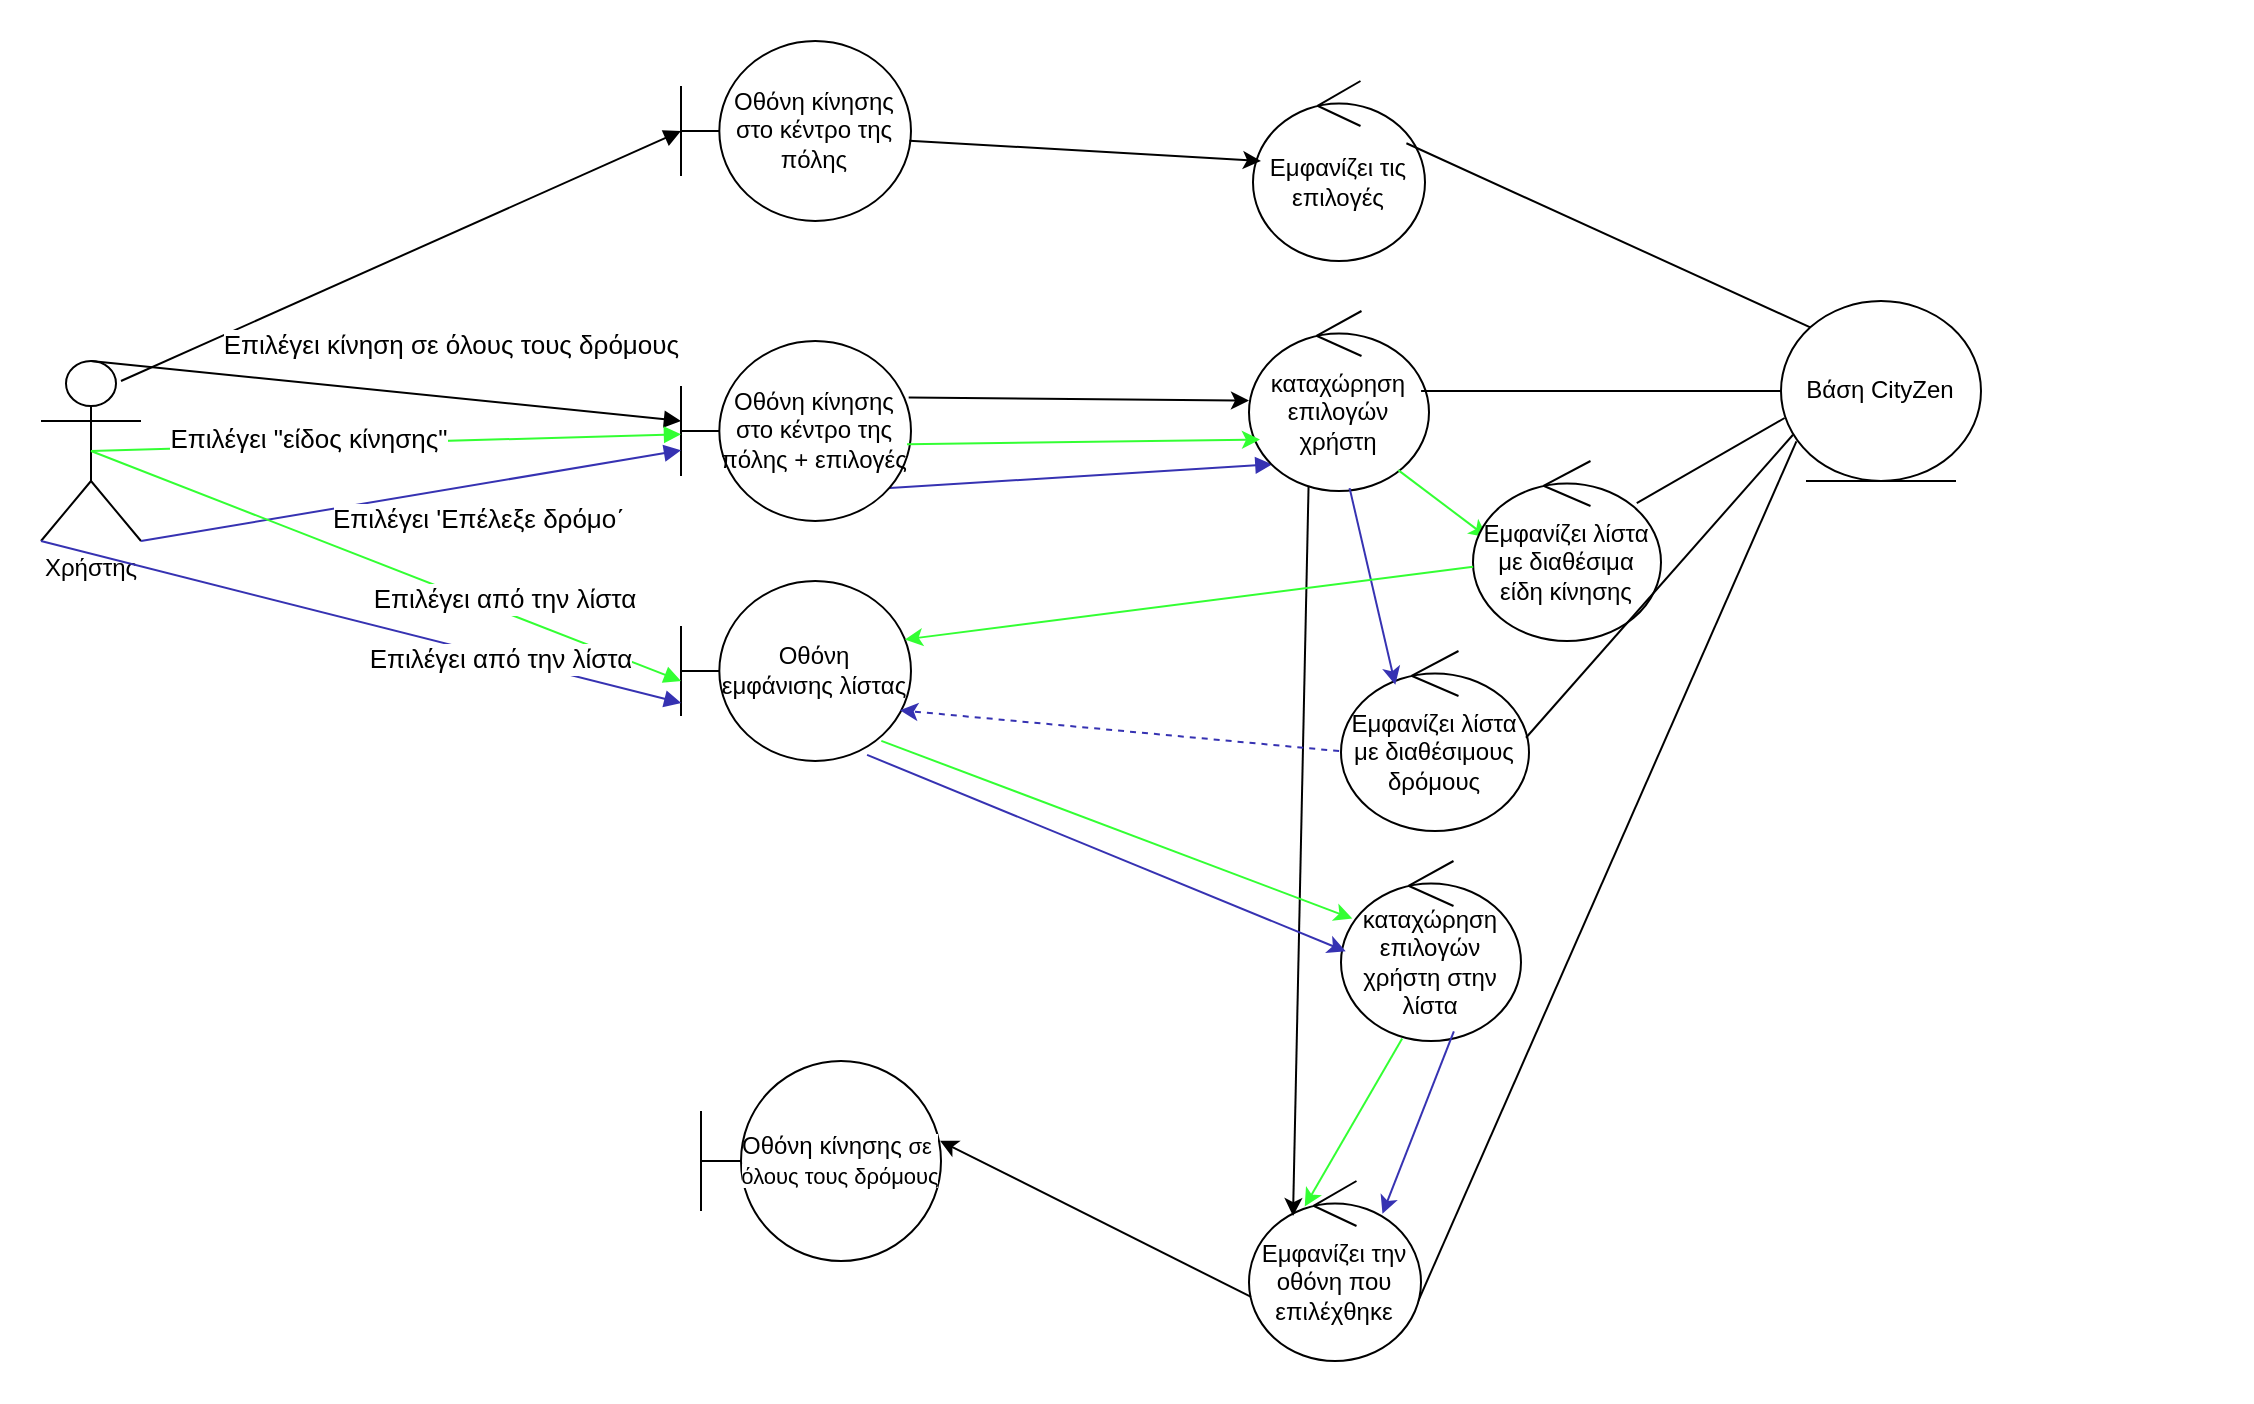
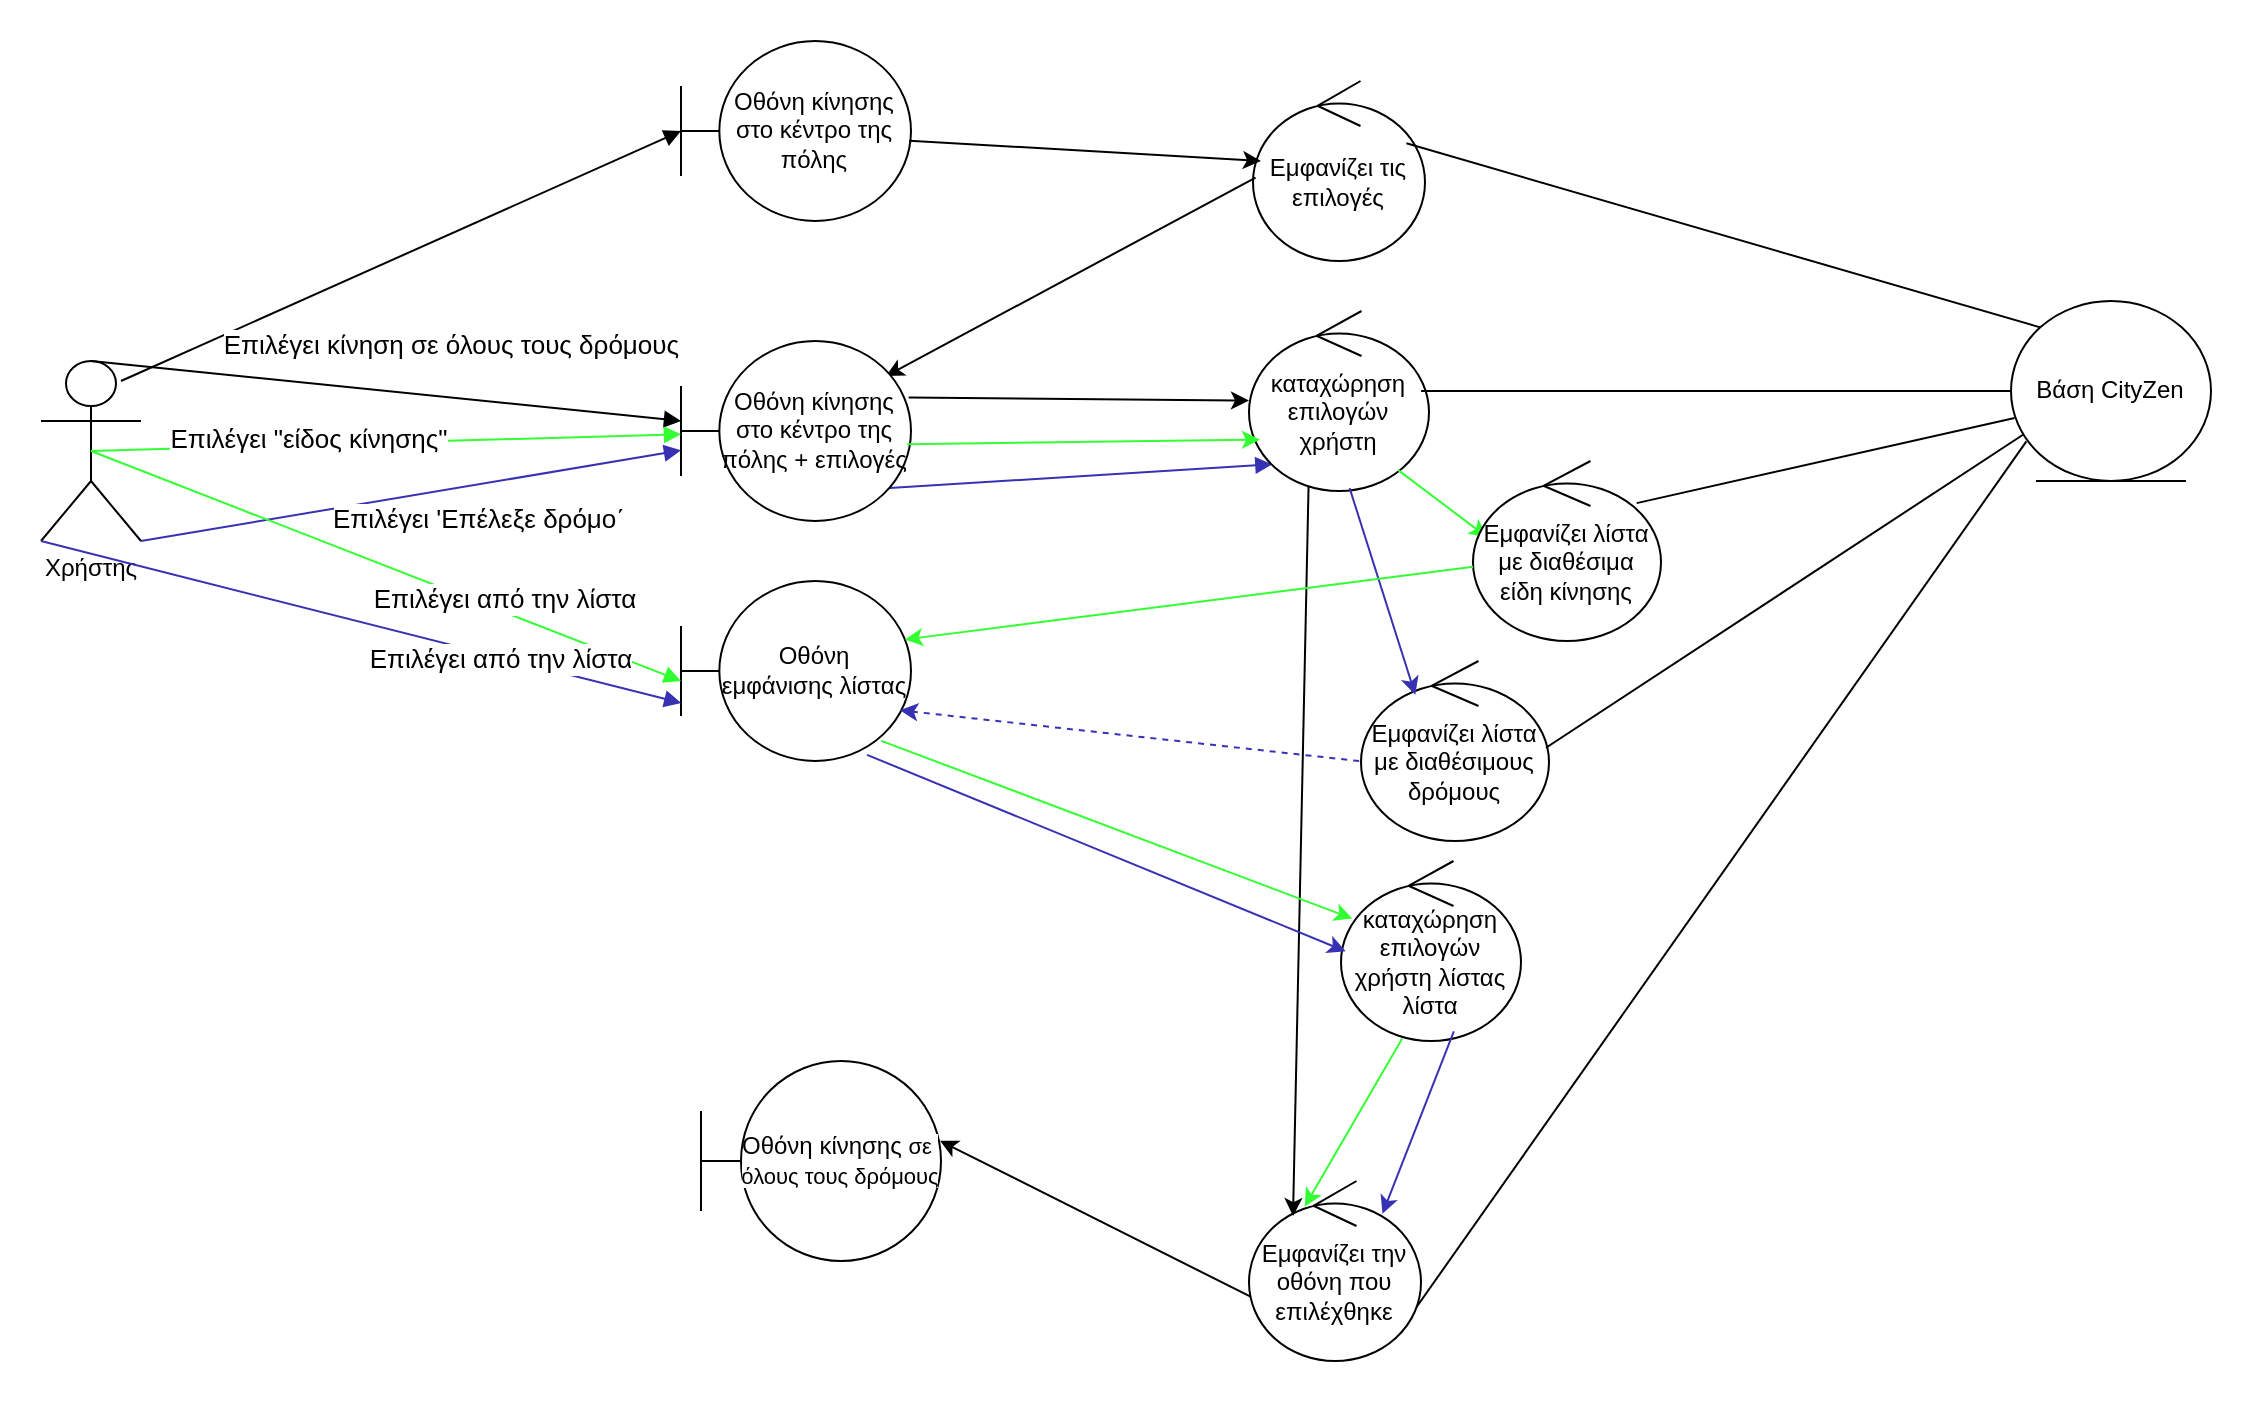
edge "Εμφανίζει τις επιλογές" -> "Οθόνη κίνησης στο κέντρο της πόλης + επιλογές": added
node "Βάση CityZen": moved (1881, 391) -> (2111, 391)
node "Εμφανίζει λίστα με διαθέσιμους δρόμους": moved (1435, 741) -> (1455, 751)
node "καταχώρηση επιλογών χρήστη στην λίστα": label "καταχώρηση επιλογών χρήστη στην λίστα" -> "καταχώρηση επιλογών χρήστη λίστας λίστα"
